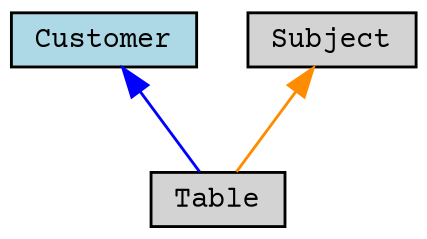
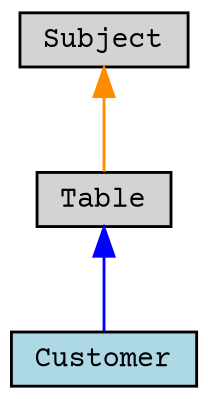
edge "Table" -> "Customer": reversed
